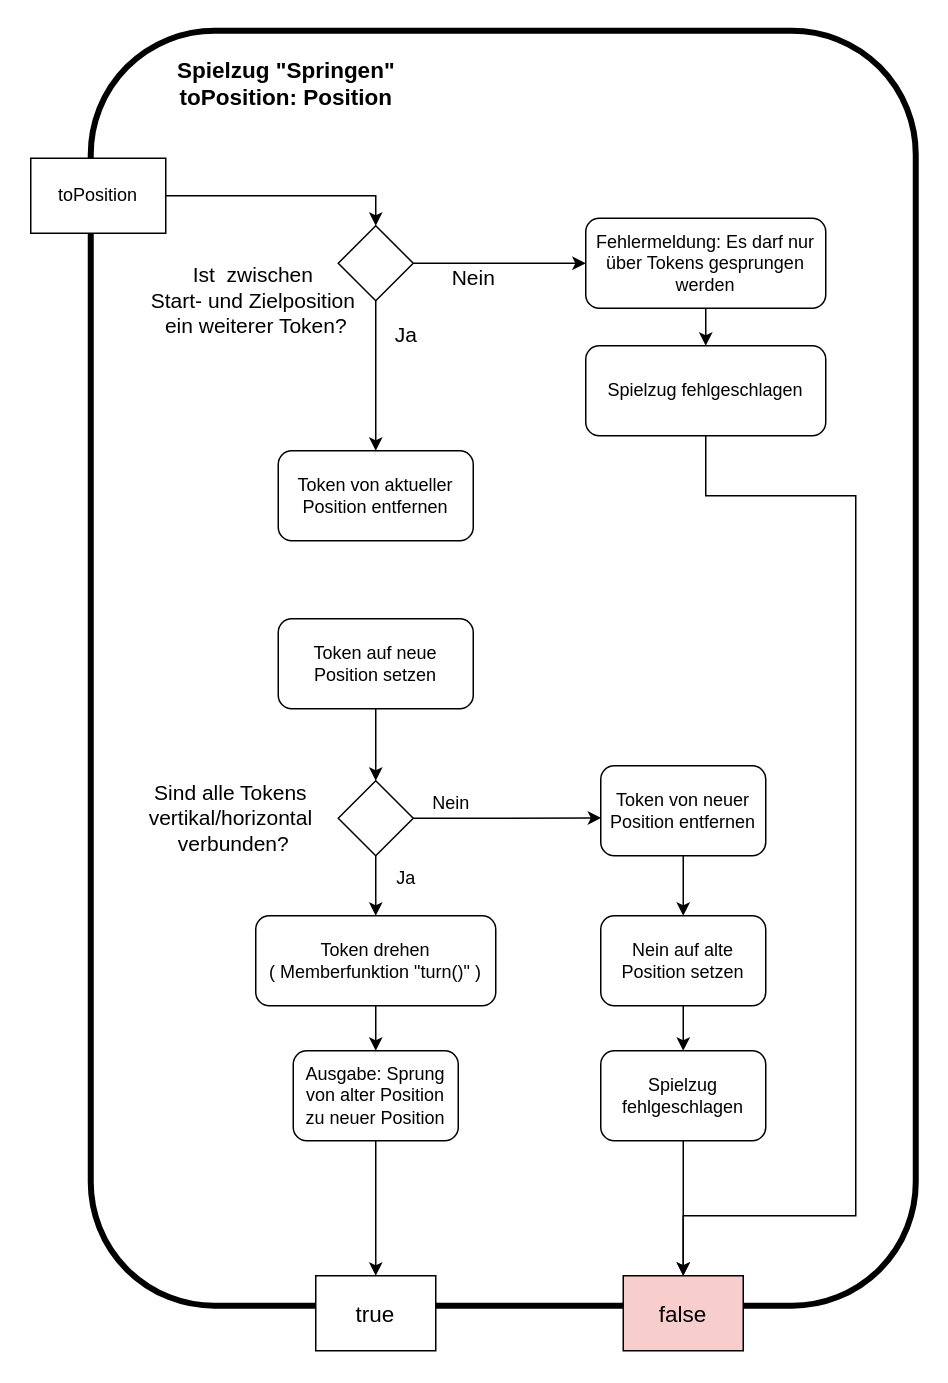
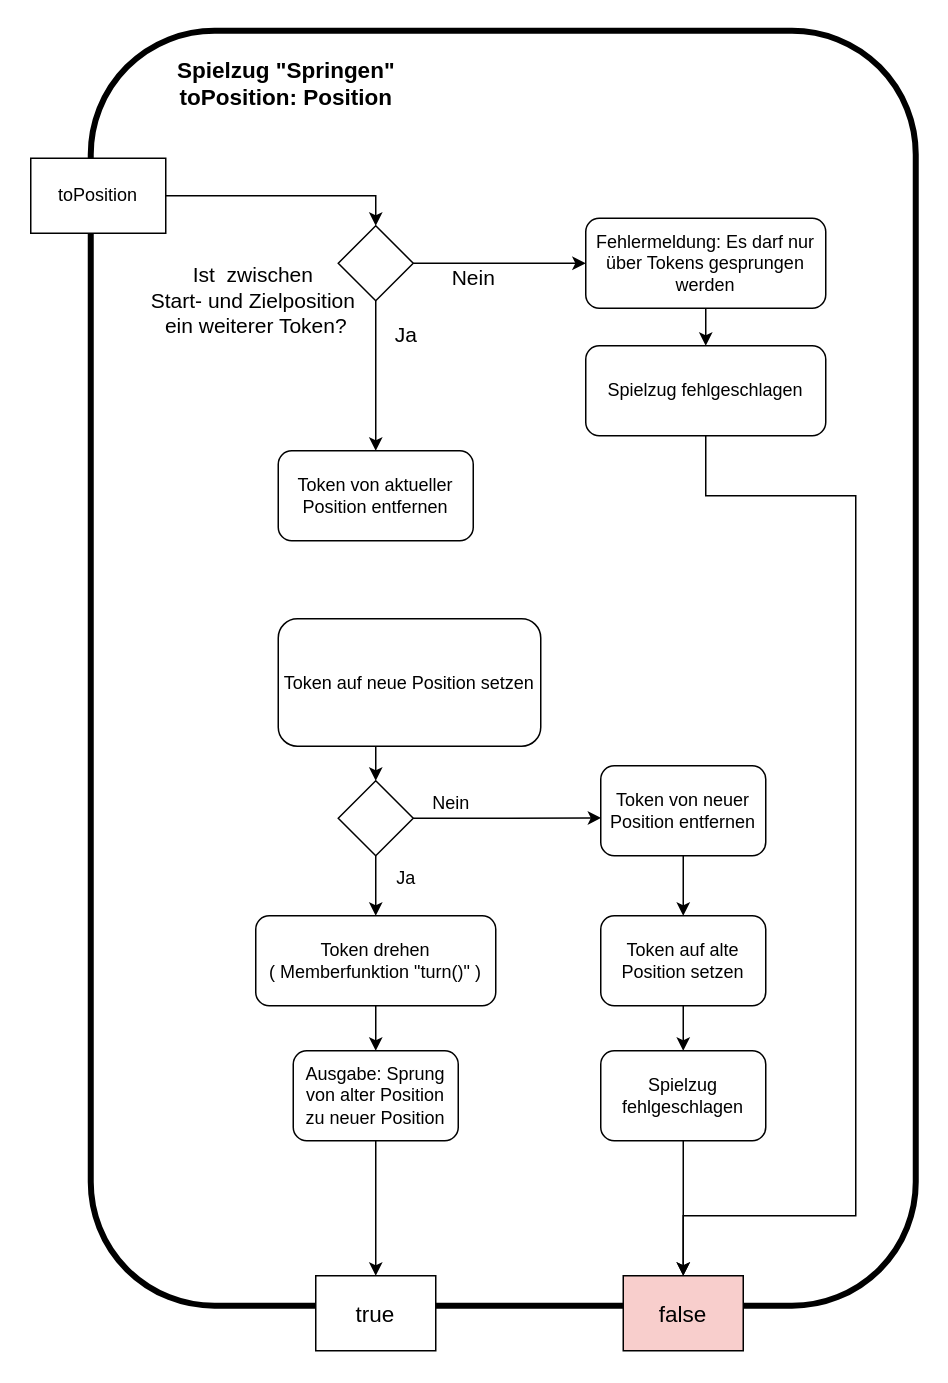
node "Token auf neue Position setzen": size 195x90 -> 263x128
node "Sind alle Tokens vertikal/horizontal verbunden?": removed
node "Nein auf alte Position setzen": label "Nein auf alte Position setzen" -> "Token auf alte Position setzen"
